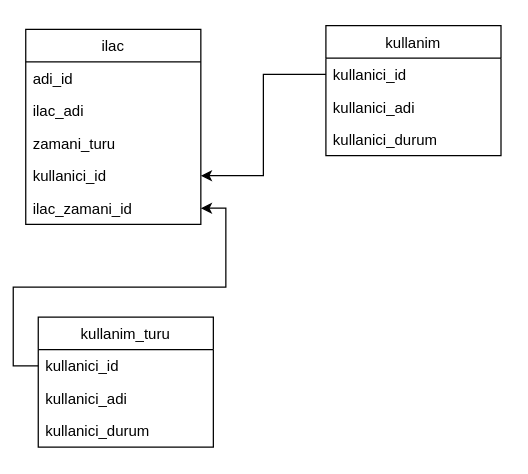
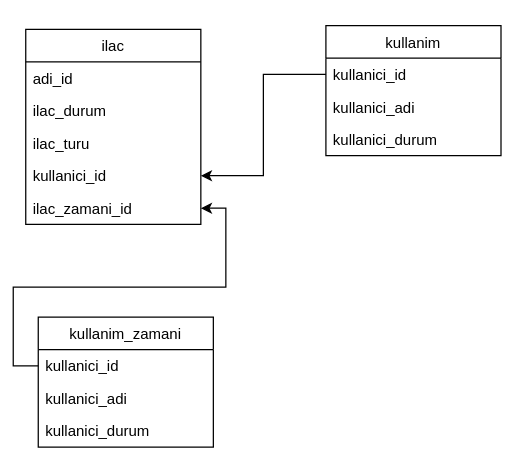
node "ilac_adi": label "ilac_adi" -> "ilac_durum"
node "zamani_turu": label "zamani_turu" -> "ilac_turu"
node "kullanim_turu": label "kullanim_turu" -> "kullanim_zamani"
